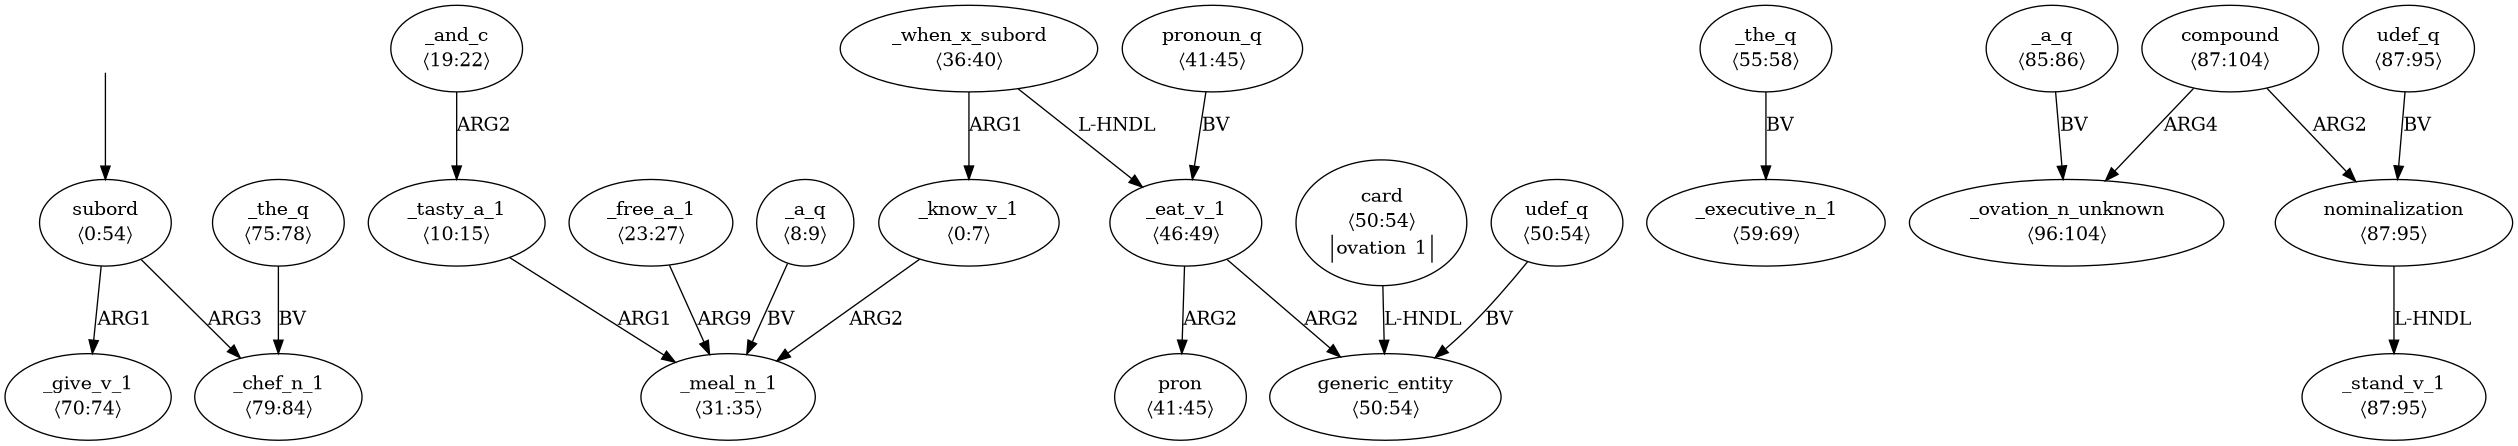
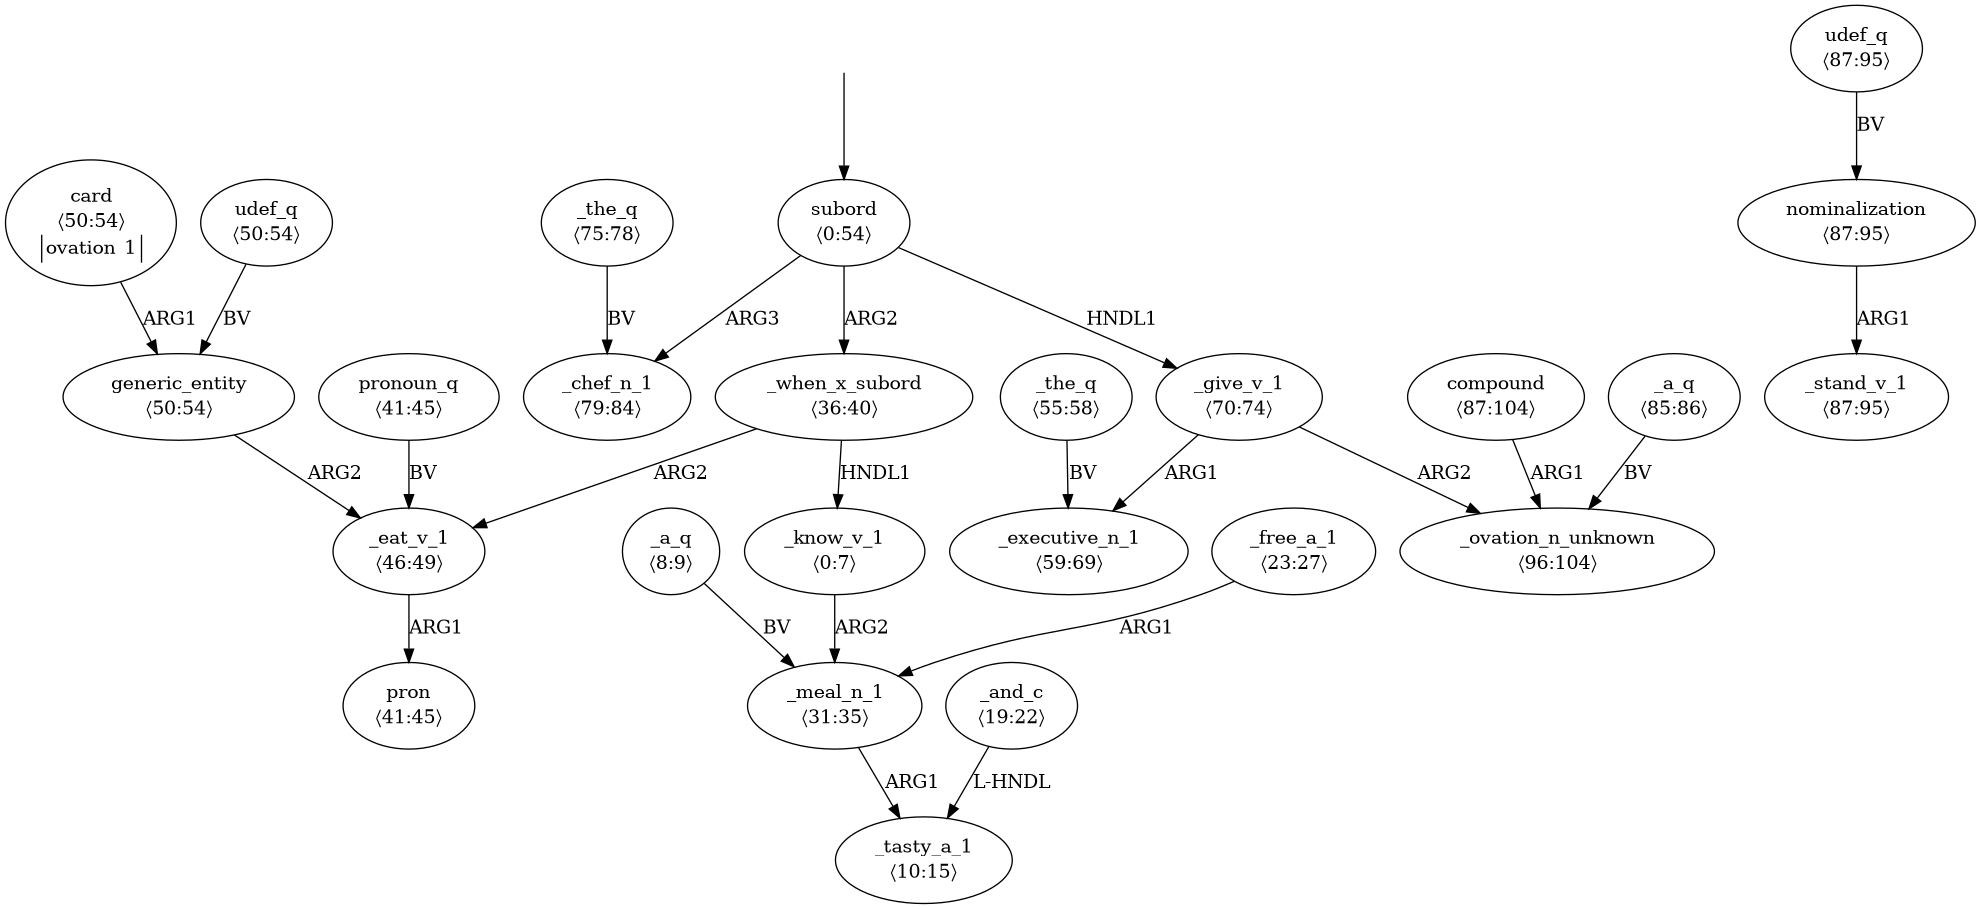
edge "_and_c" -> "_tasty_a_1": label "ARG2" -> "L-HNDL"
edge "_when_x_subord" -> "_know_v_1": label "ARG1" -> "HNDL1"
edge "_when_x_subord" -> "_eat_v_1": label "L-HNDL" -> "ARG2"
edge "compound" -> "_ovation_n_unknown": label "ARG4" -> "ARG1"
edge "compound" -> "nominalization": removed, label "ARG2"
edge "subord" -> "_when_x_subord": added, label "ARG2"
edge "_eat_v_1" -> "generic_entity": reversed
edge "_tasty_a_1" -> "_meal_n_1": reversed
edge "subord" -> "_give_v_1": label "ARG1" -> "HNDL1"
edge "_free_a_1" -> "_meal_n_1": label "ARG9" -> "ARG1"
edge "_eat_v_1" -> "pron": label "ARG2" -> "ARG1"
edge "card" -> "generic_entity": label "L-HNDL" -> "ARG1"
edge "nominalization" -> "_stand_v_1": label "L-HNDL" -> "ARG1"
edge "_give_v_1" -> "_ovation_n_unknown": added, label "ARG2"
edge "_give_v_1" -> "_executive_n_1": added, label "ARG1"
